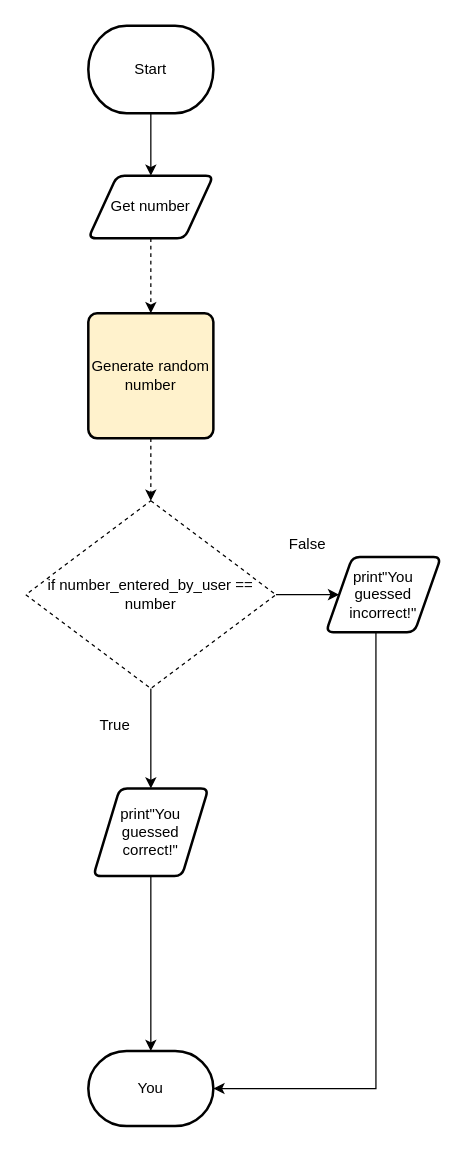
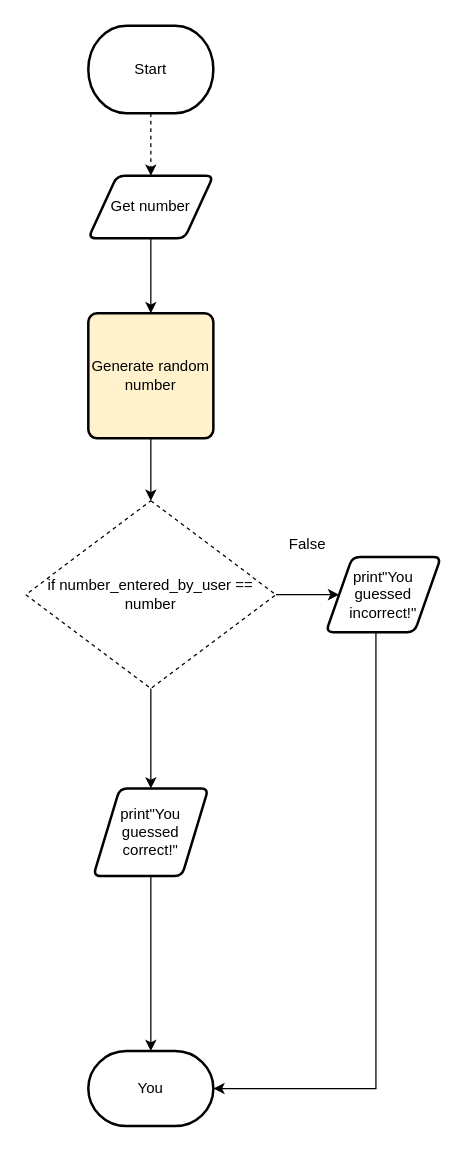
edge "Start" -> "Get number": style solid -> dashed
edge "Get number" -> "Generate random number": style dashed -> solid
edge "Generate random number" -> "if number_entered_by_user == number": style dashed -> solid
node "True": removed
